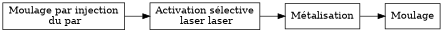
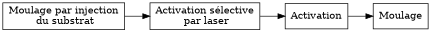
node "Moulage par injection du par": label "Moulage par injection du par" -> "Moulage par injection du substrat"
node "Activation sélective laser laser": label "Activation sélective laser laser" -> "Activation sélective par laser"
node "Métalisation": label "Métalisation" -> "Activation"
